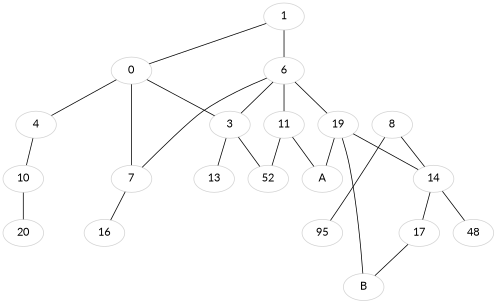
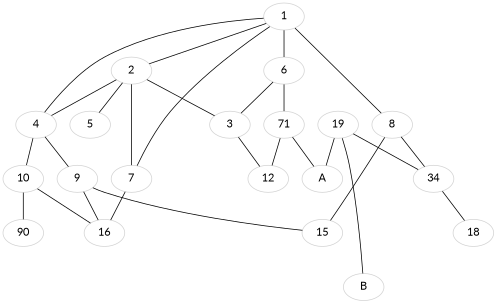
edge "1" -- "4": added
node "0": label "0" -> "2"
edge "1" -- "8": added
edge "6" -- "19": removed
edge "6" -- "7": now "1" -- "7"
node "5": added
node "11": label "11" -> "71"
node "9": added
node "13": removed
node "52": label "52" -> "12"
node "14": label "14" -> "34"
edge "10" -- "16": added
node "20": label "20" -> "90"
node "95": label "95" -> "15"
node "17": removed
node "48": label "48" -> "18"
